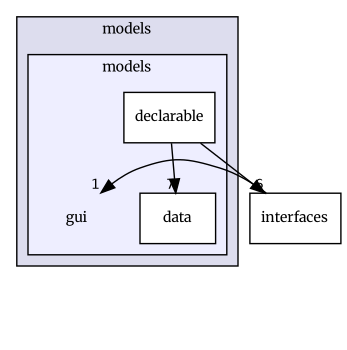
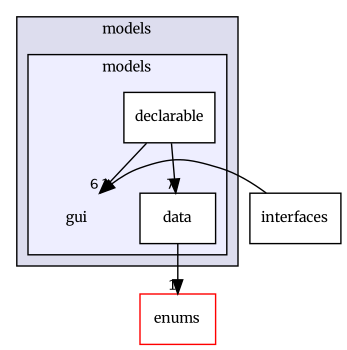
edge "declarable" -> "interfaces": now "declarable" -> "gui"
node "enums": added
